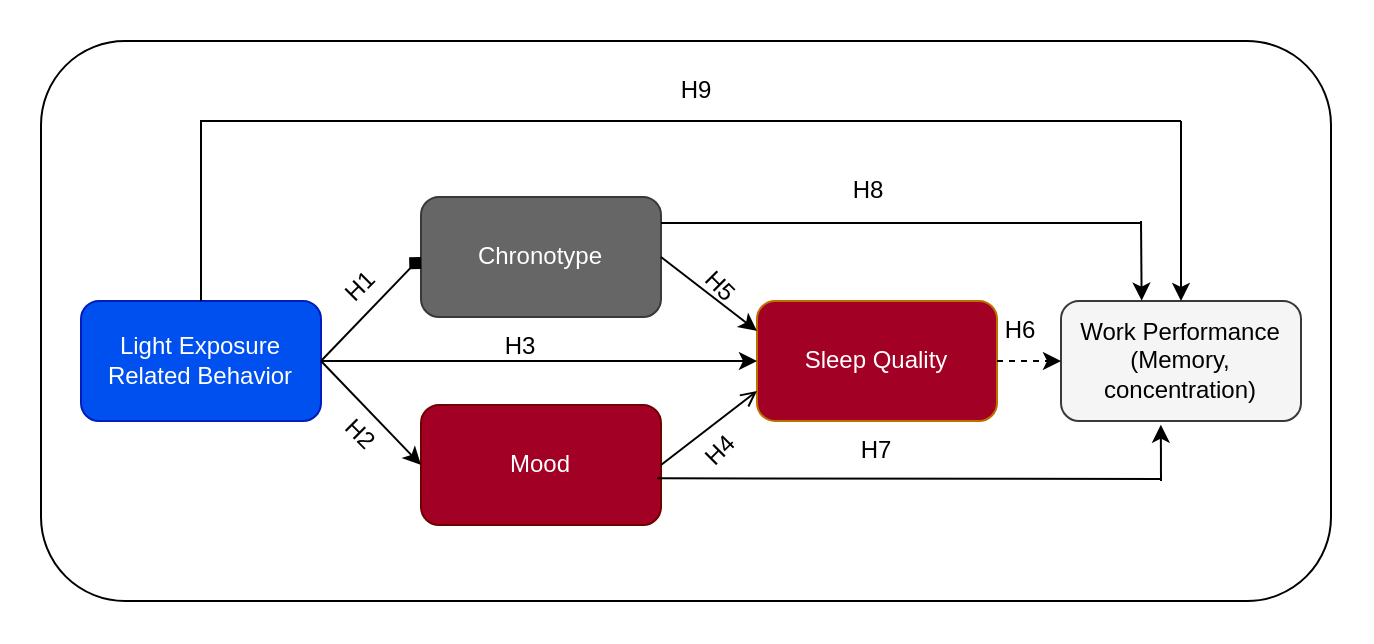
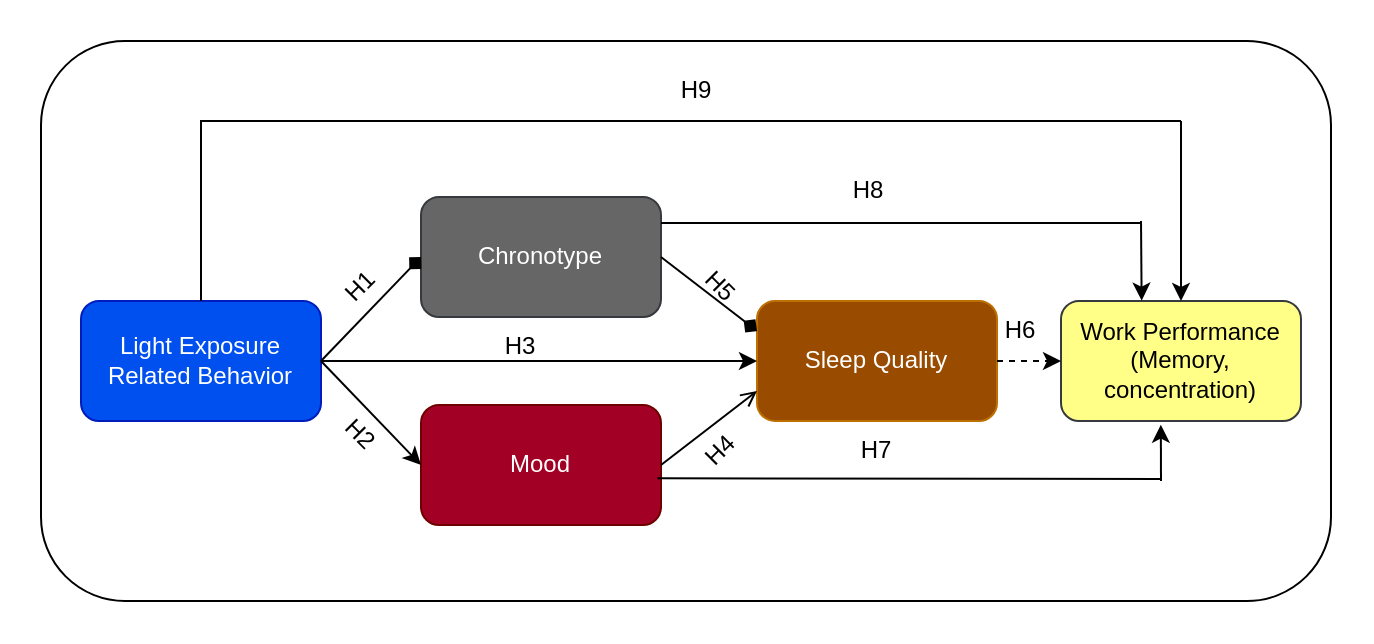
edge "Chronotype" -> "Sleep Quality": arrowhead classic -> diamond
node "Sleep Quality": fillcolor #a20025 -> #994c00
node "Work Performance (Memory, concentration)": fillcolor #f5f5f5 -> #ffff88
